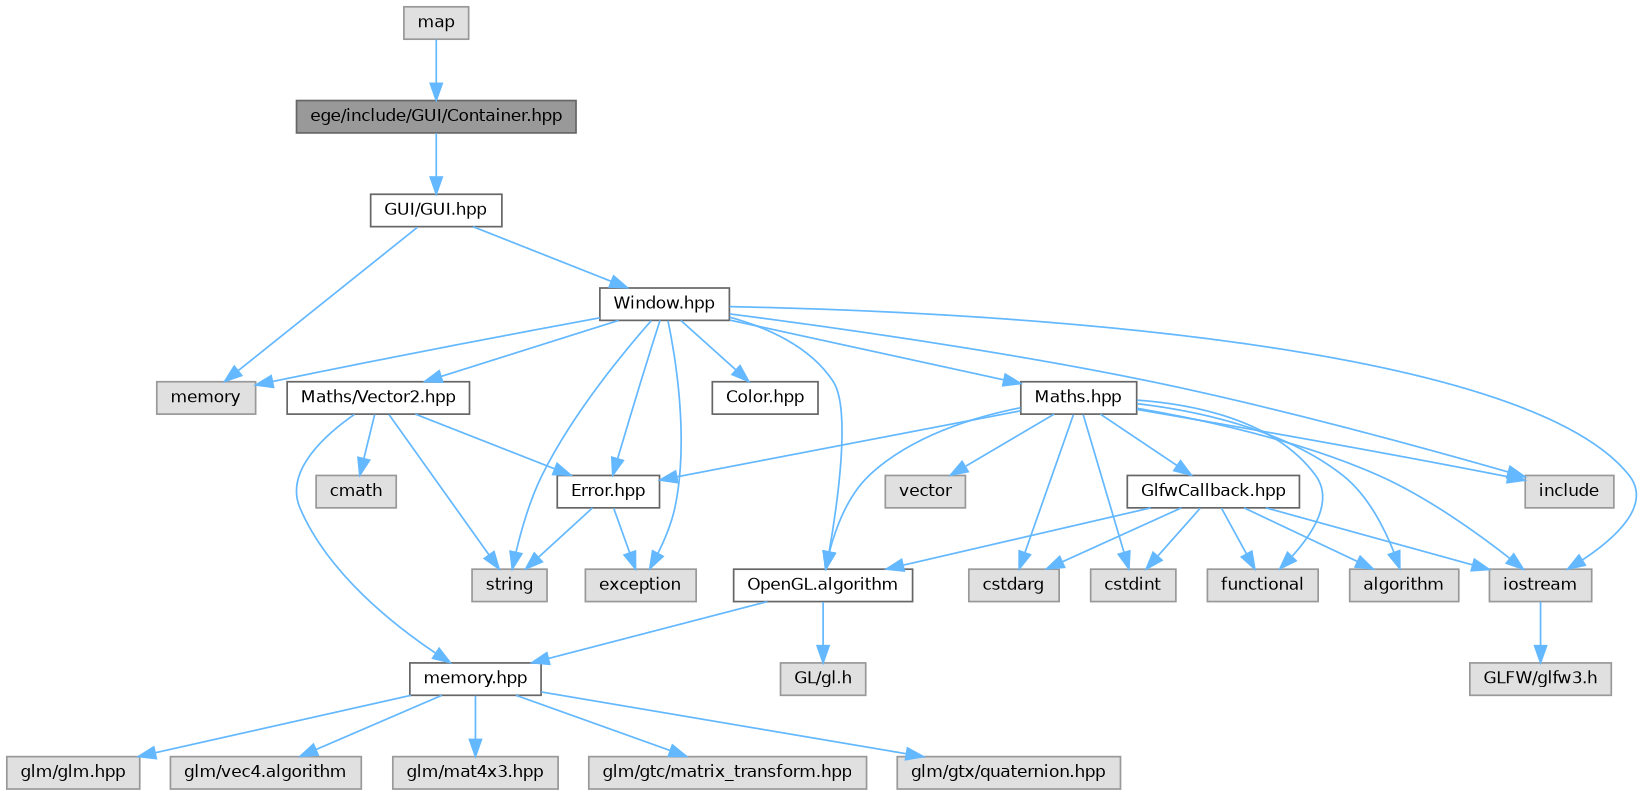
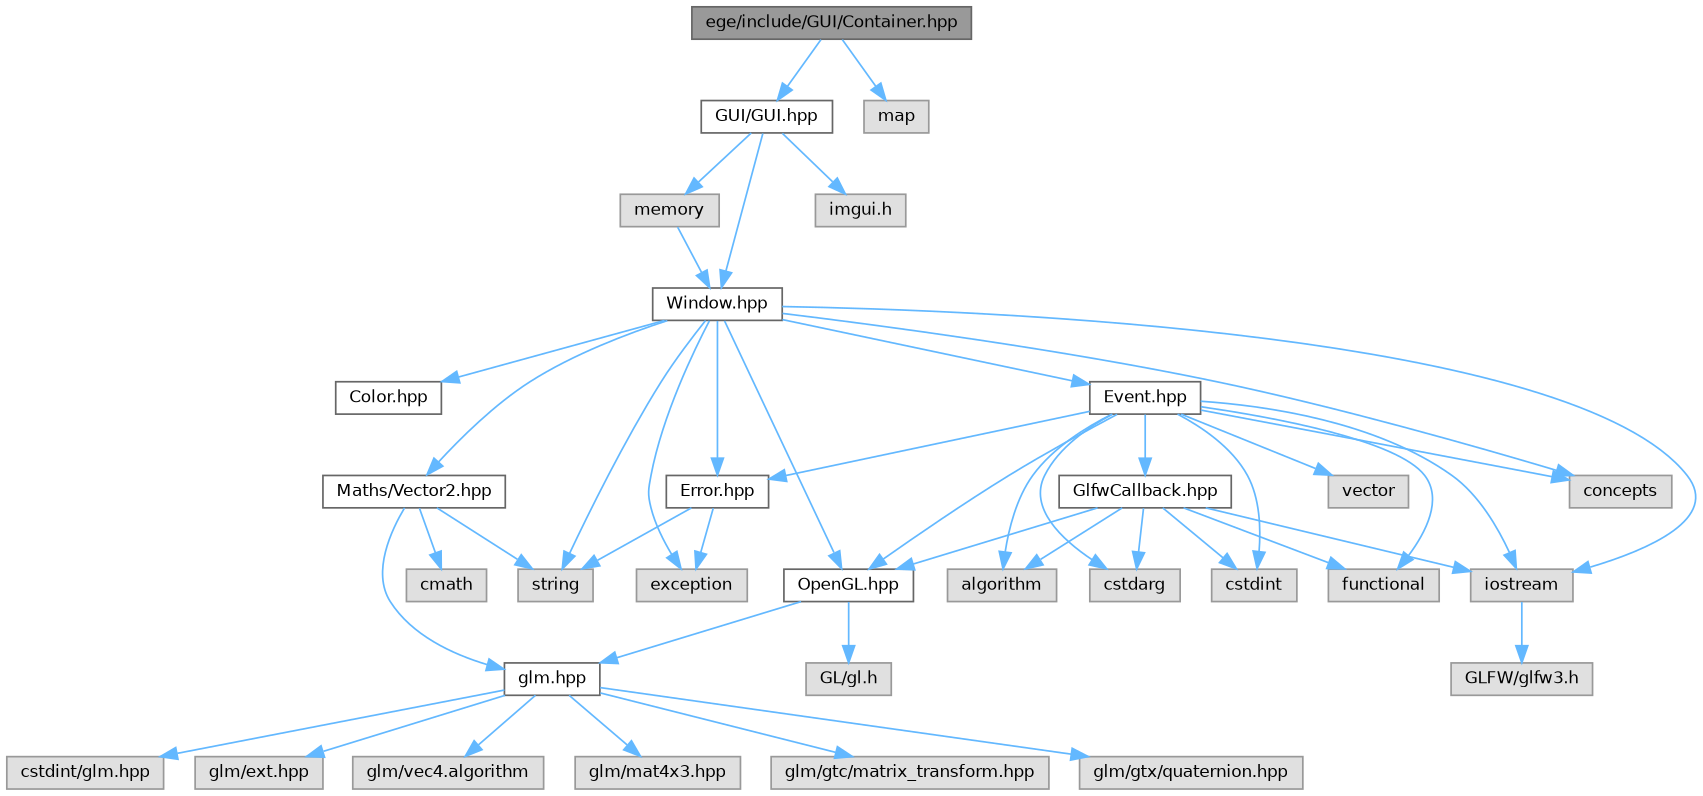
edge "map" -> "ege/include/GUI/Container.hpp": reversed
node "imgui.h": added
edge "Window.hpp" -> "memory": reversed
node "Maths.hpp": label "Maths.hpp" -> "Event.hpp"
edge "Maths/Vector2.hpp" -> "Error.hpp": removed
node "include": label "include" -> "concepts"
node "OpenGL.algorithm": label "OpenGL.algorithm" -> "OpenGL.hpp"
node "memory.hpp": label "memory.hpp" -> "glm.hpp"
node "glm/glm.hpp": label "glm/glm.hpp" -> "cstdint/glm.hpp"
node "glm/ext.hpp": added
